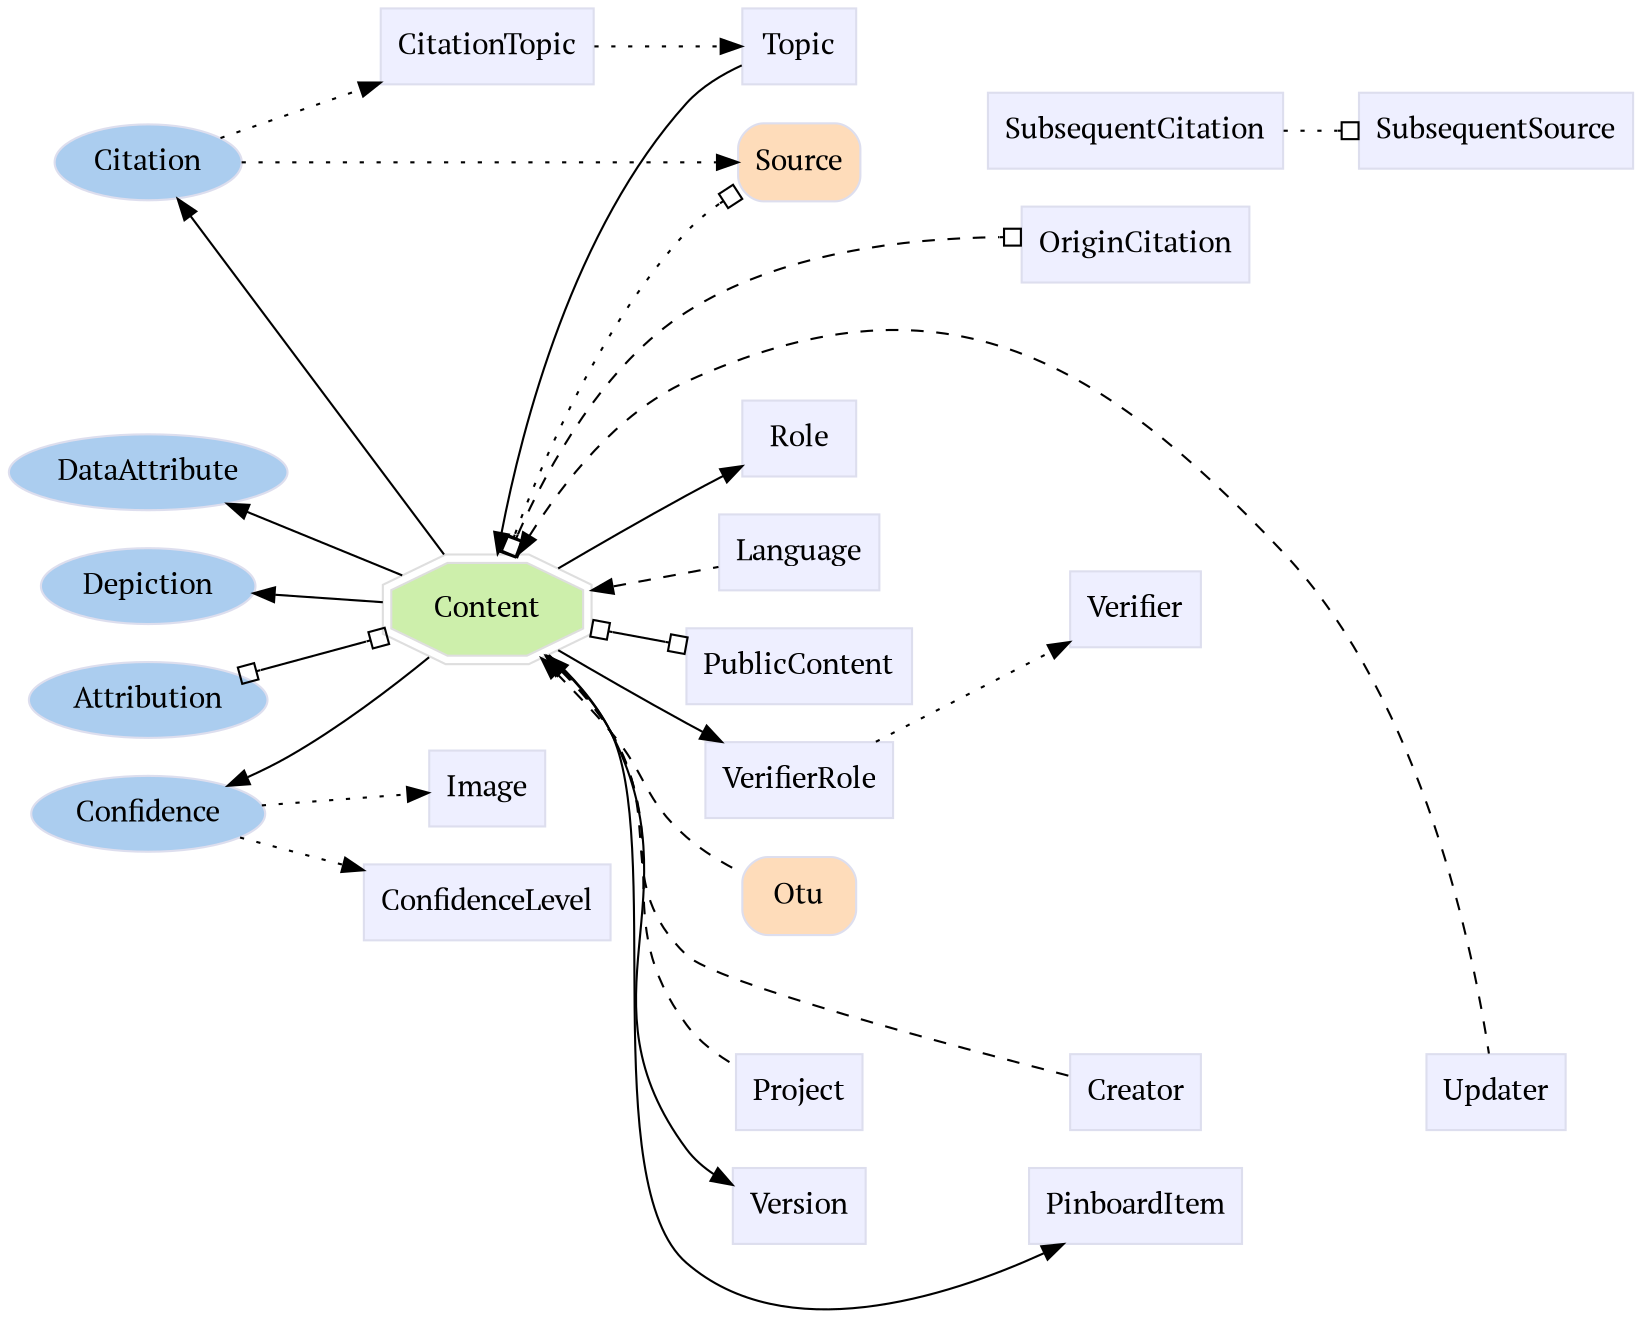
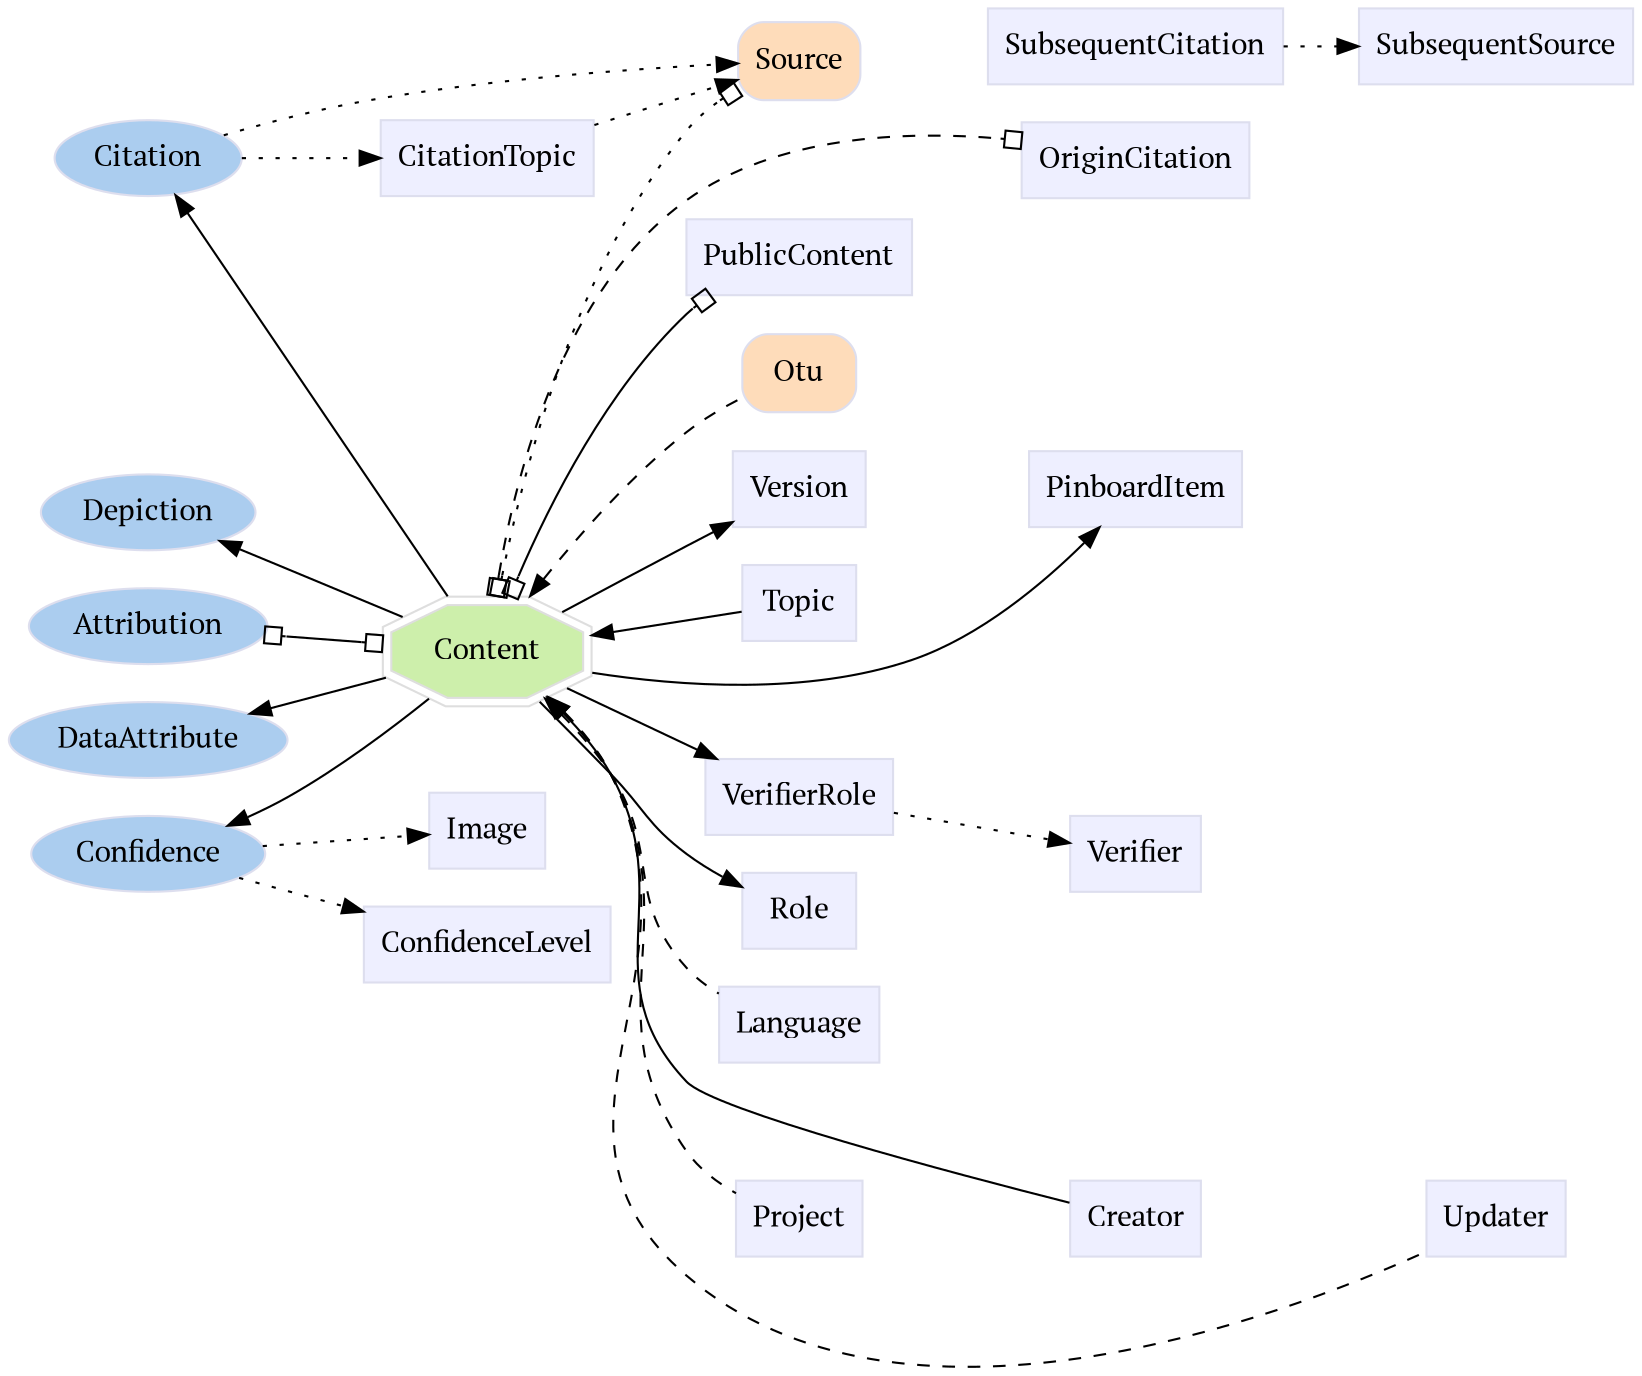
edge "CitationTopic" -> "Topic": now "CitationTopic" -> "Source"
edge "SubsequentCitation" -> "SubsequentSource": arrowhead obox -> normal
edge "Creator" -> "Content": style dashed -> solid
